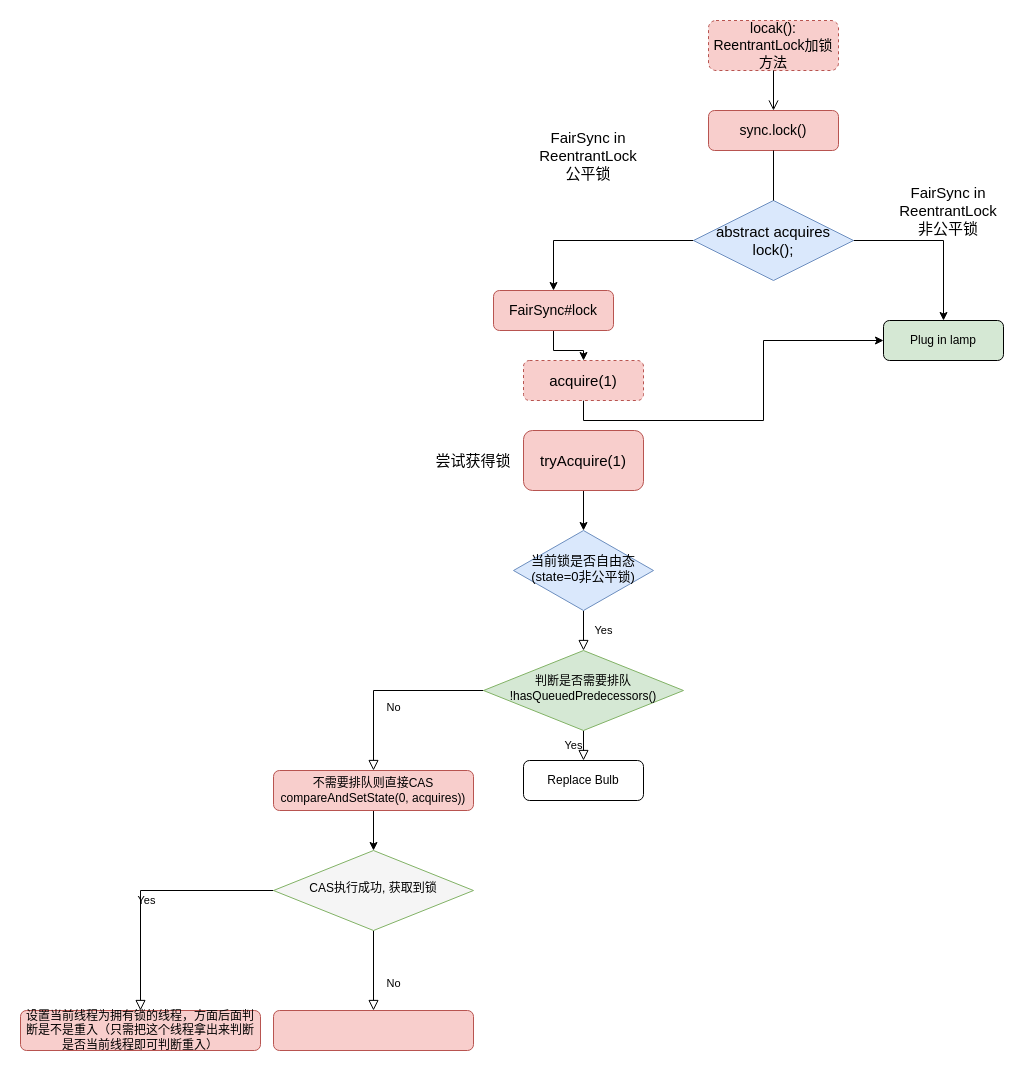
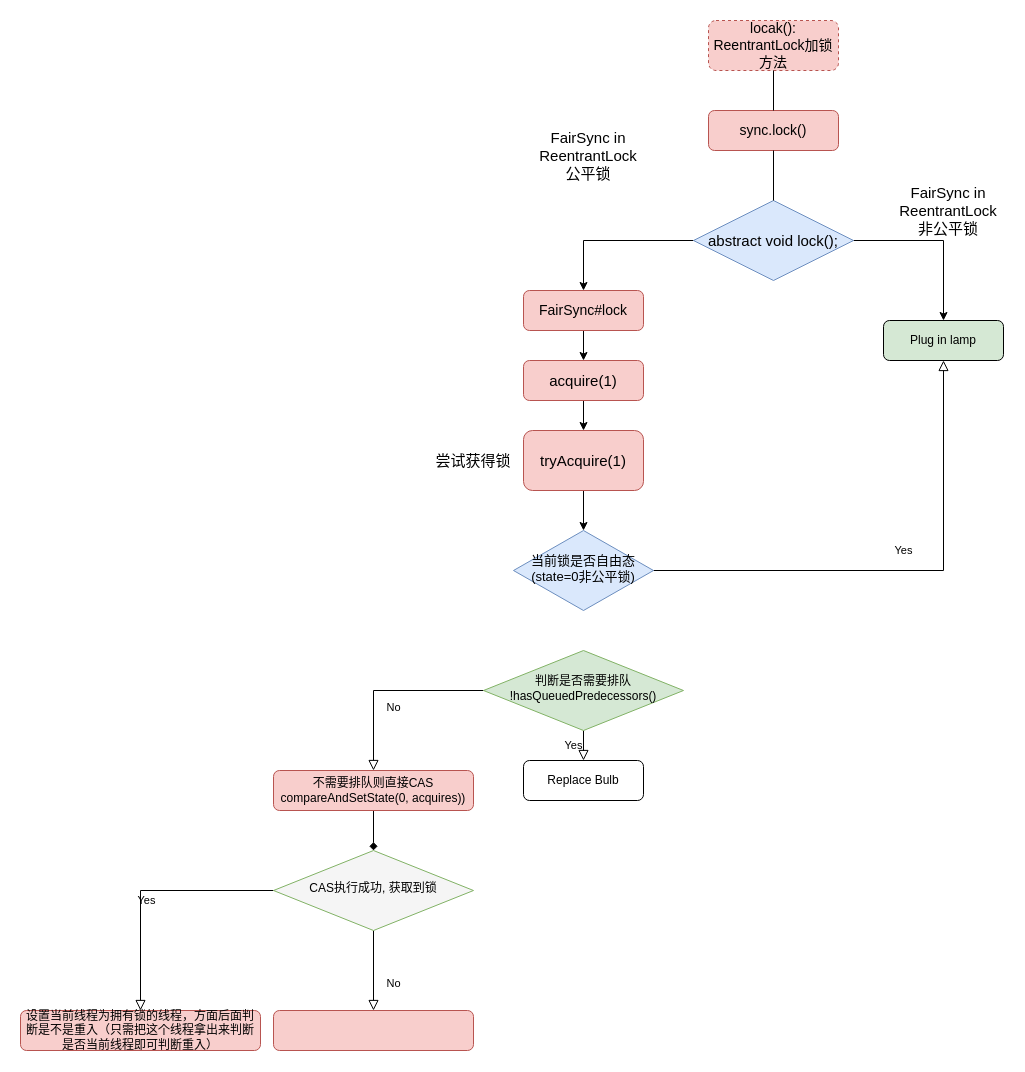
edge "locak(): ReentrantLock加锁方法" -> "sync.lock()": arrowhead open -> none
node "abstract acquires lock();": label "abstract acquires lock();" -> "abstract void lock();"
node "FairSync#lock": moved (554, 311) -> (584, 311)
node "acquire(1)": style dashed -> solid
edge "acquire(1)" -> "Plug in lamp": now "acquire(1)" -> "tryAcquire(1)"
edge "当前锁是否自由态(state=0非公平锁)" -> "判断是否需要排队 !hasQueuedPredecessors()": now "当前锁是否自由态(state=0非公平锁)" -> "Plug in lamp"
edge "不需要排队则直接CAScompareAndSetState(0, acquires))" -> "CAS执行成功, 获取到锁": arrowhead classic -> diamond
